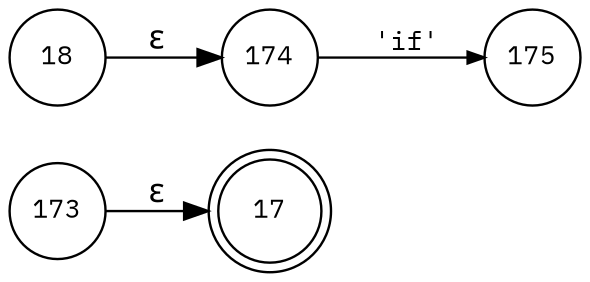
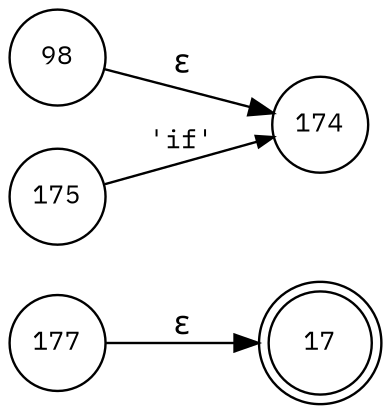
node "18": label "18" -> "98"
edge "174" -> "175": reversed
node "173": label "173" -> "177"
